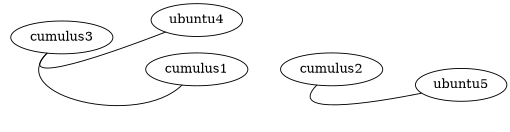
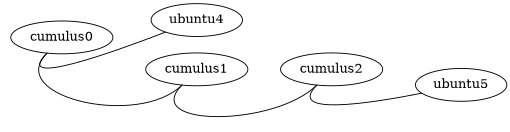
node "cumulus3": label "cumulus3" -> "cumulus0"
edge "cumulus1" -- "cumulus2": added
